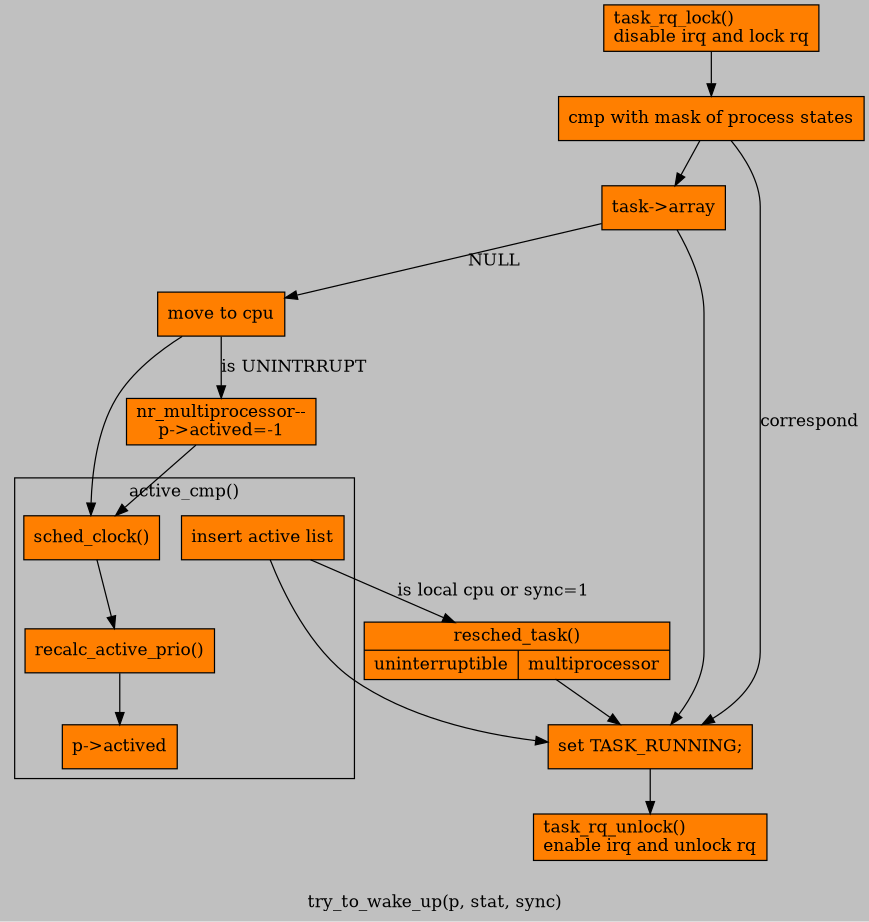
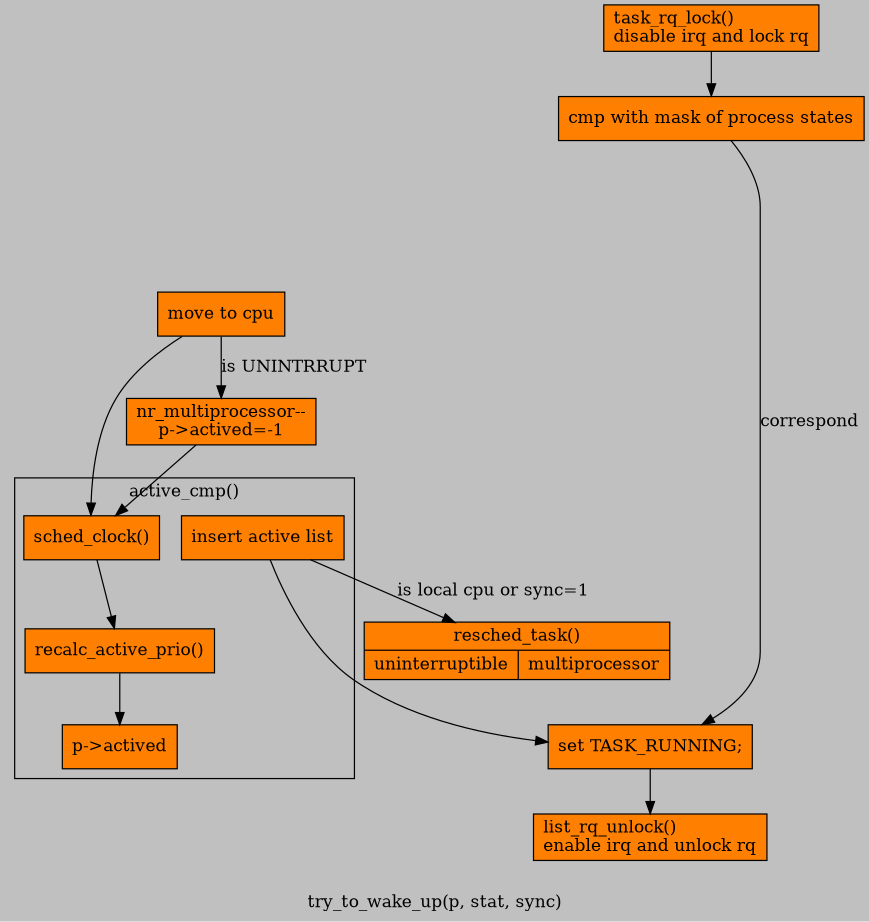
node "task->array": removed
edge "resched_task()" -> "set TASK_RUNNING;": removed
node "task_rq_unlock() enable irq and unlock rq": label "task_rq_unlock() enable irq and unlock rq" -> "list_rq_unlock() enable irq and unlock rq"
